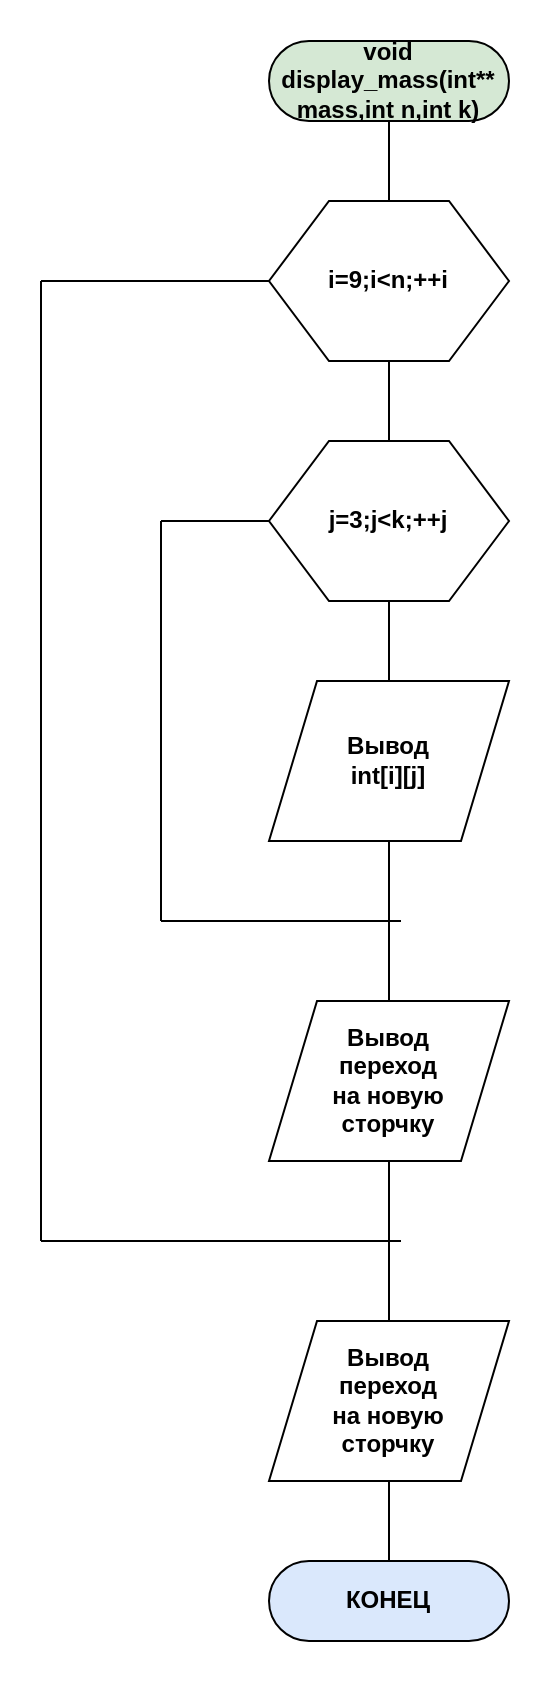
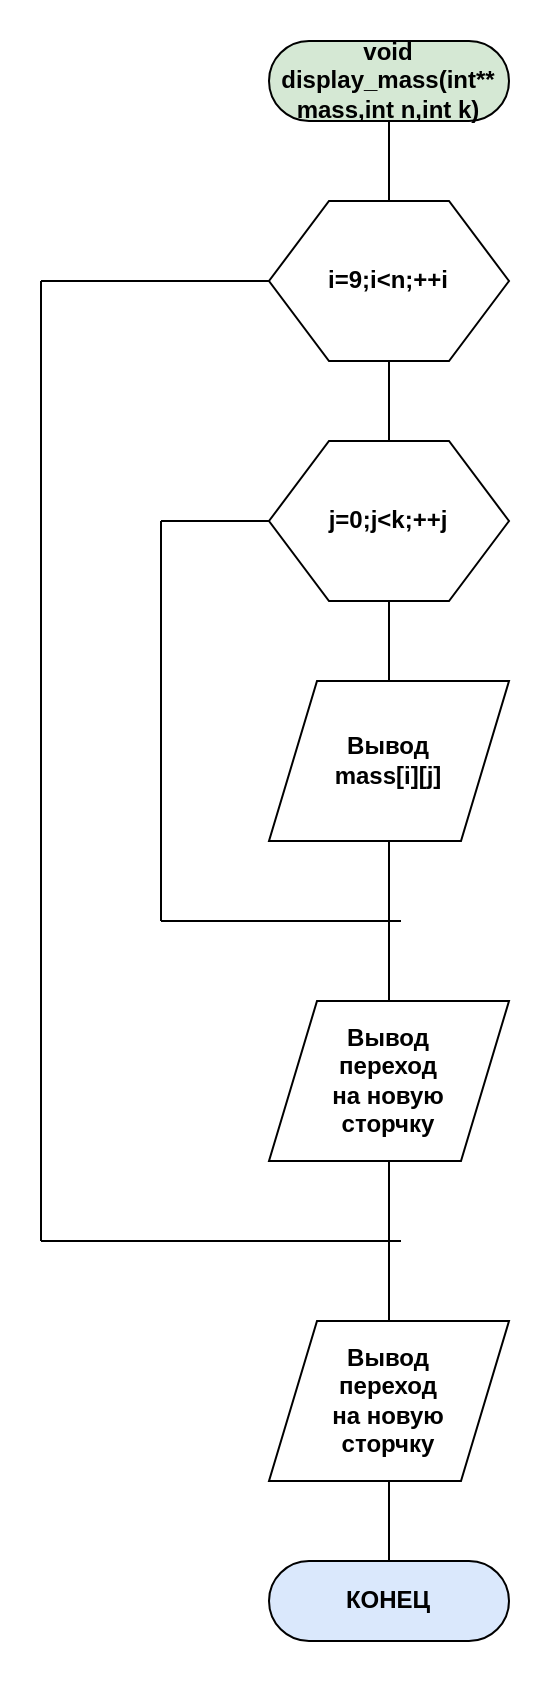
node "j=3;j<k;++j": label "j=3;j<k;++j" -> "j=0;j<k;++j"
node "Вывод int[i][j]": label "Вывод int[i][j]" -> "Вывод mass[i][j]"
